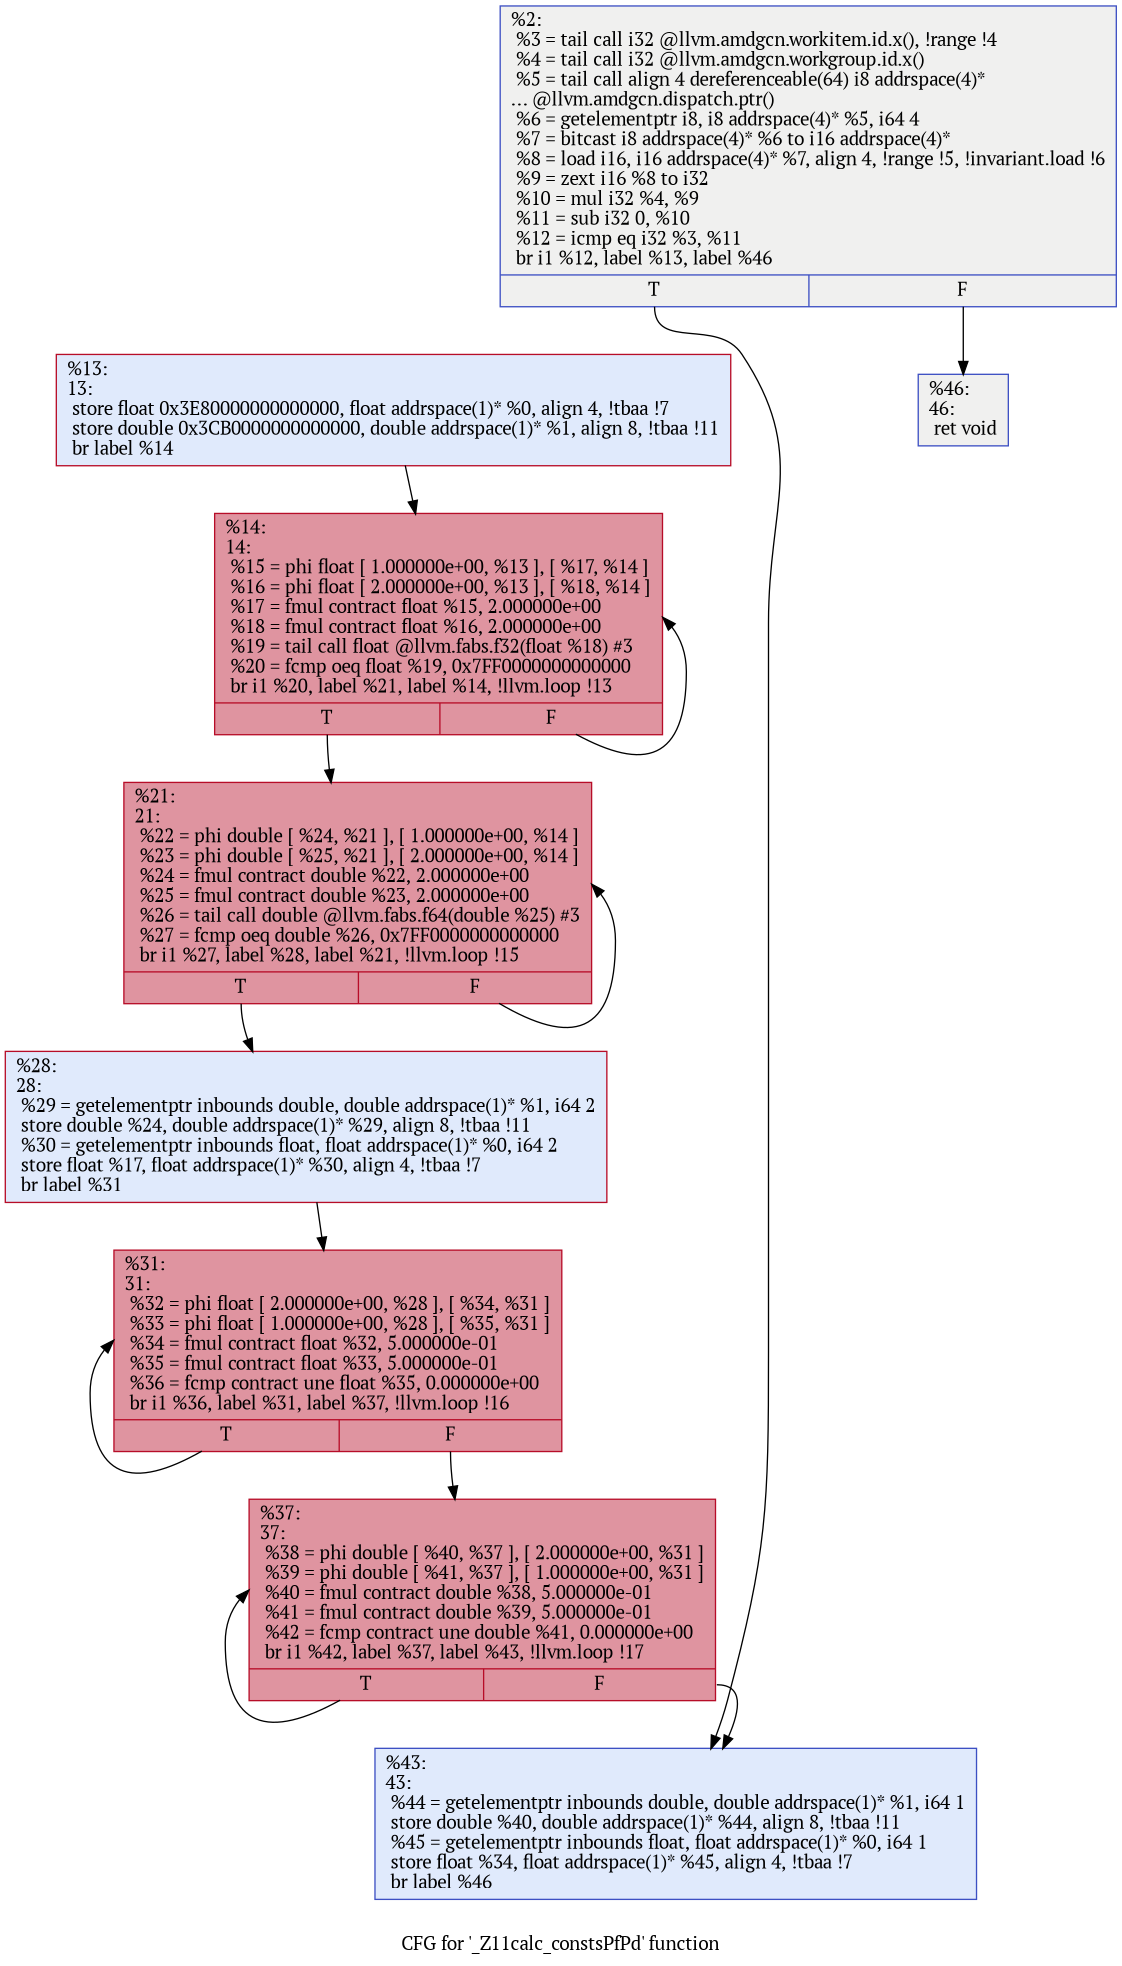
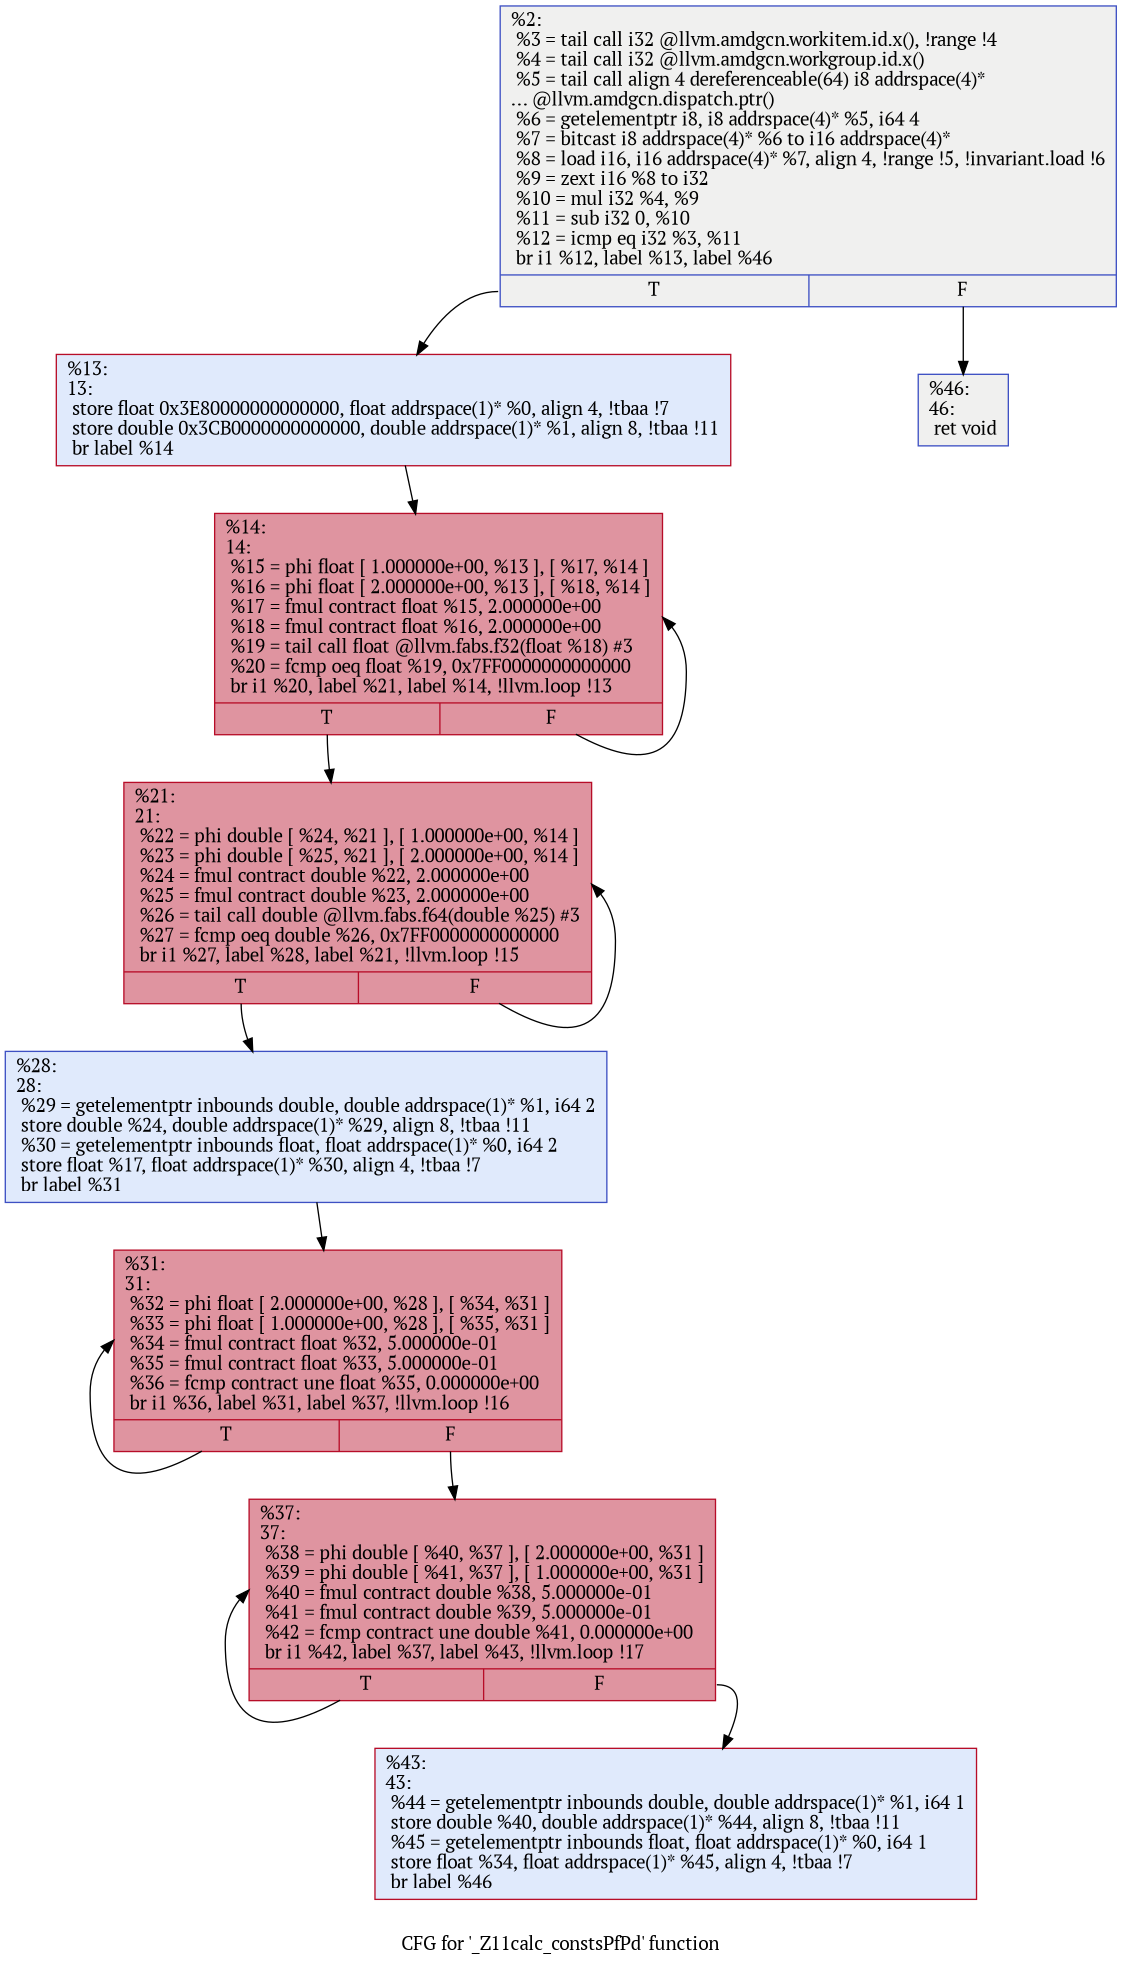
edge "%2:" -> "%43:": now "%2:" -> "%13:"
node "%28:": color #b70d28ff -> #3d50c3ff
node "%43:": color #3d50c3ff -> #b70d28ff
